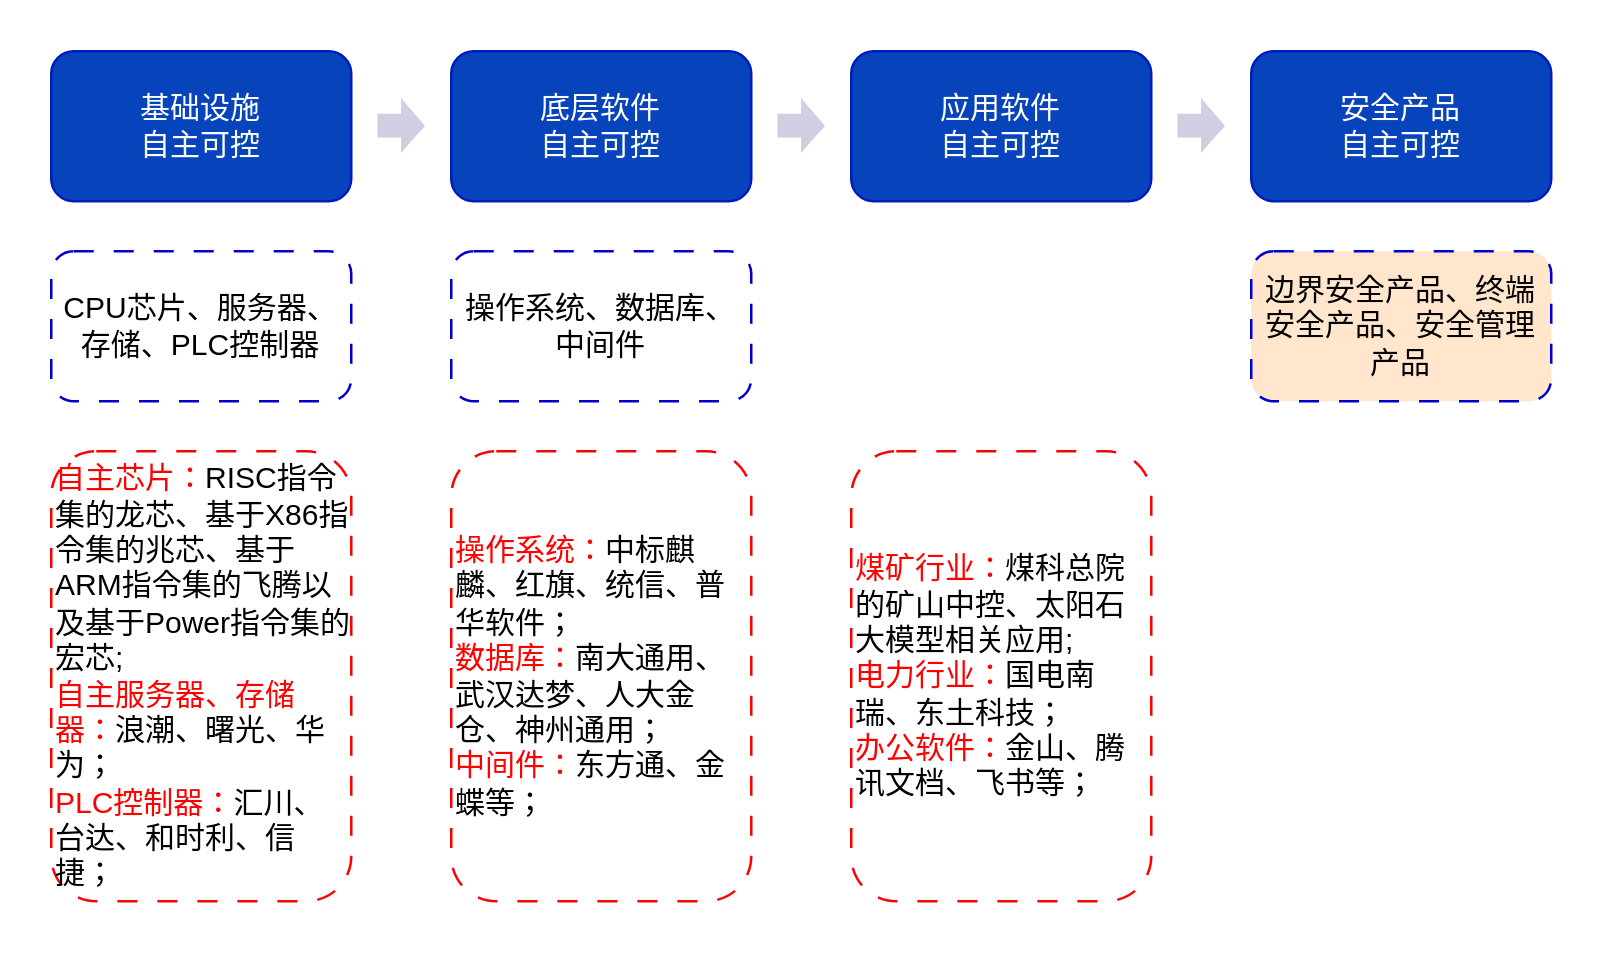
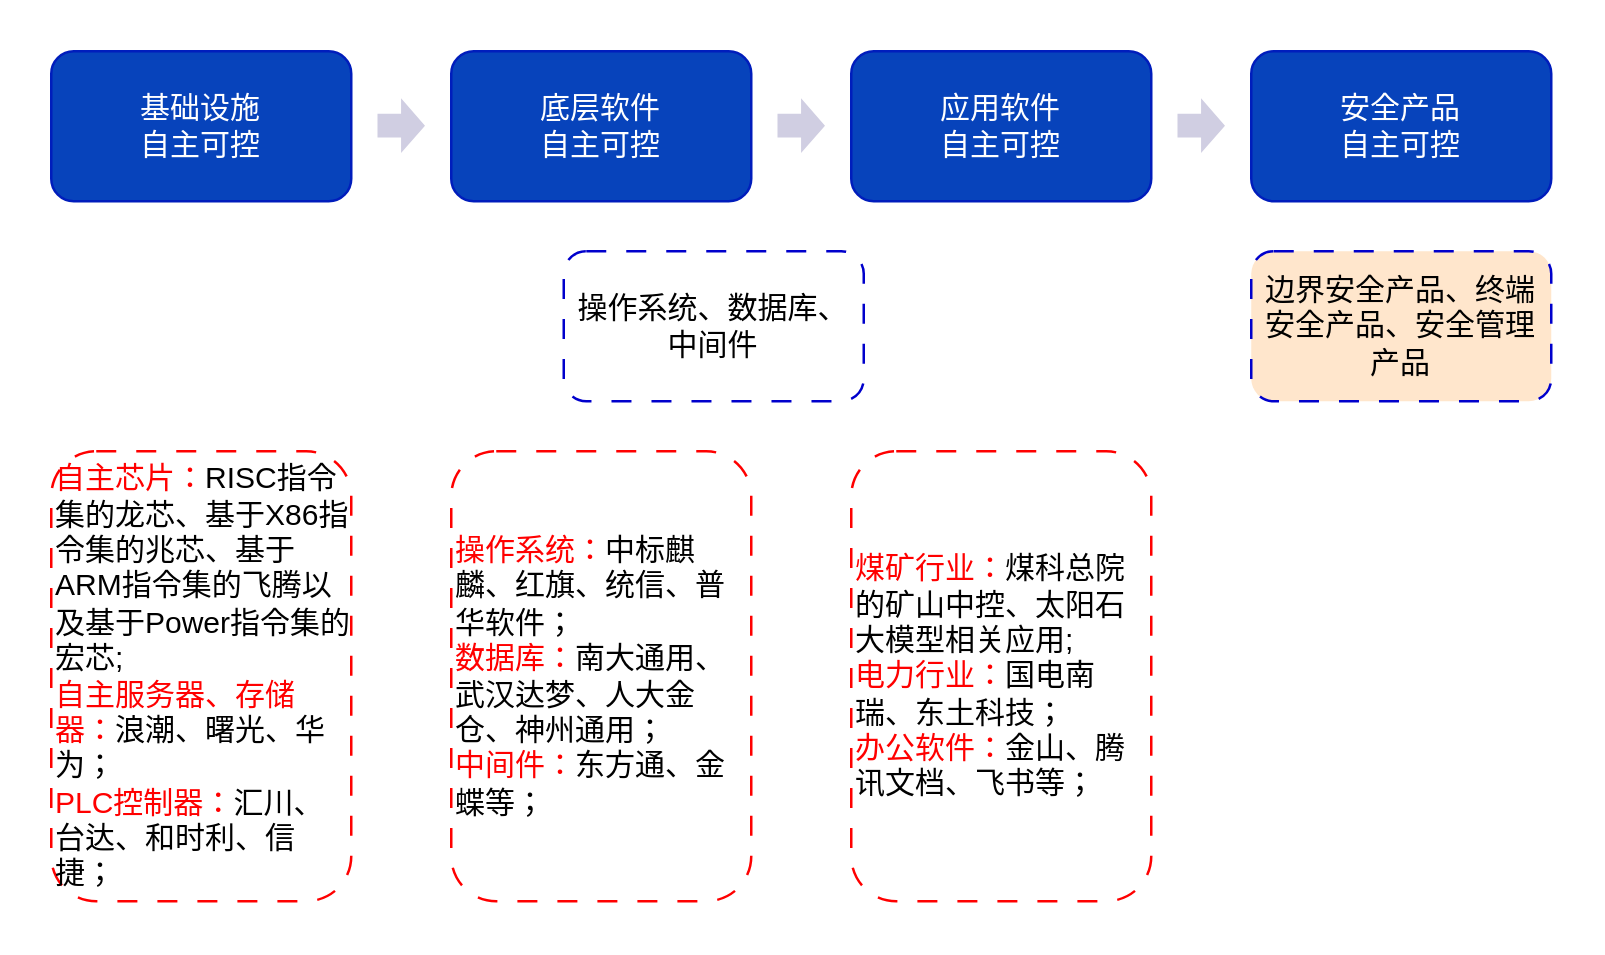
node "CPU芯片、服务器、存储、PLC控制器": removed
node "操作系统、数据库、中间件": moved (601, 326) -> (714, 326)
